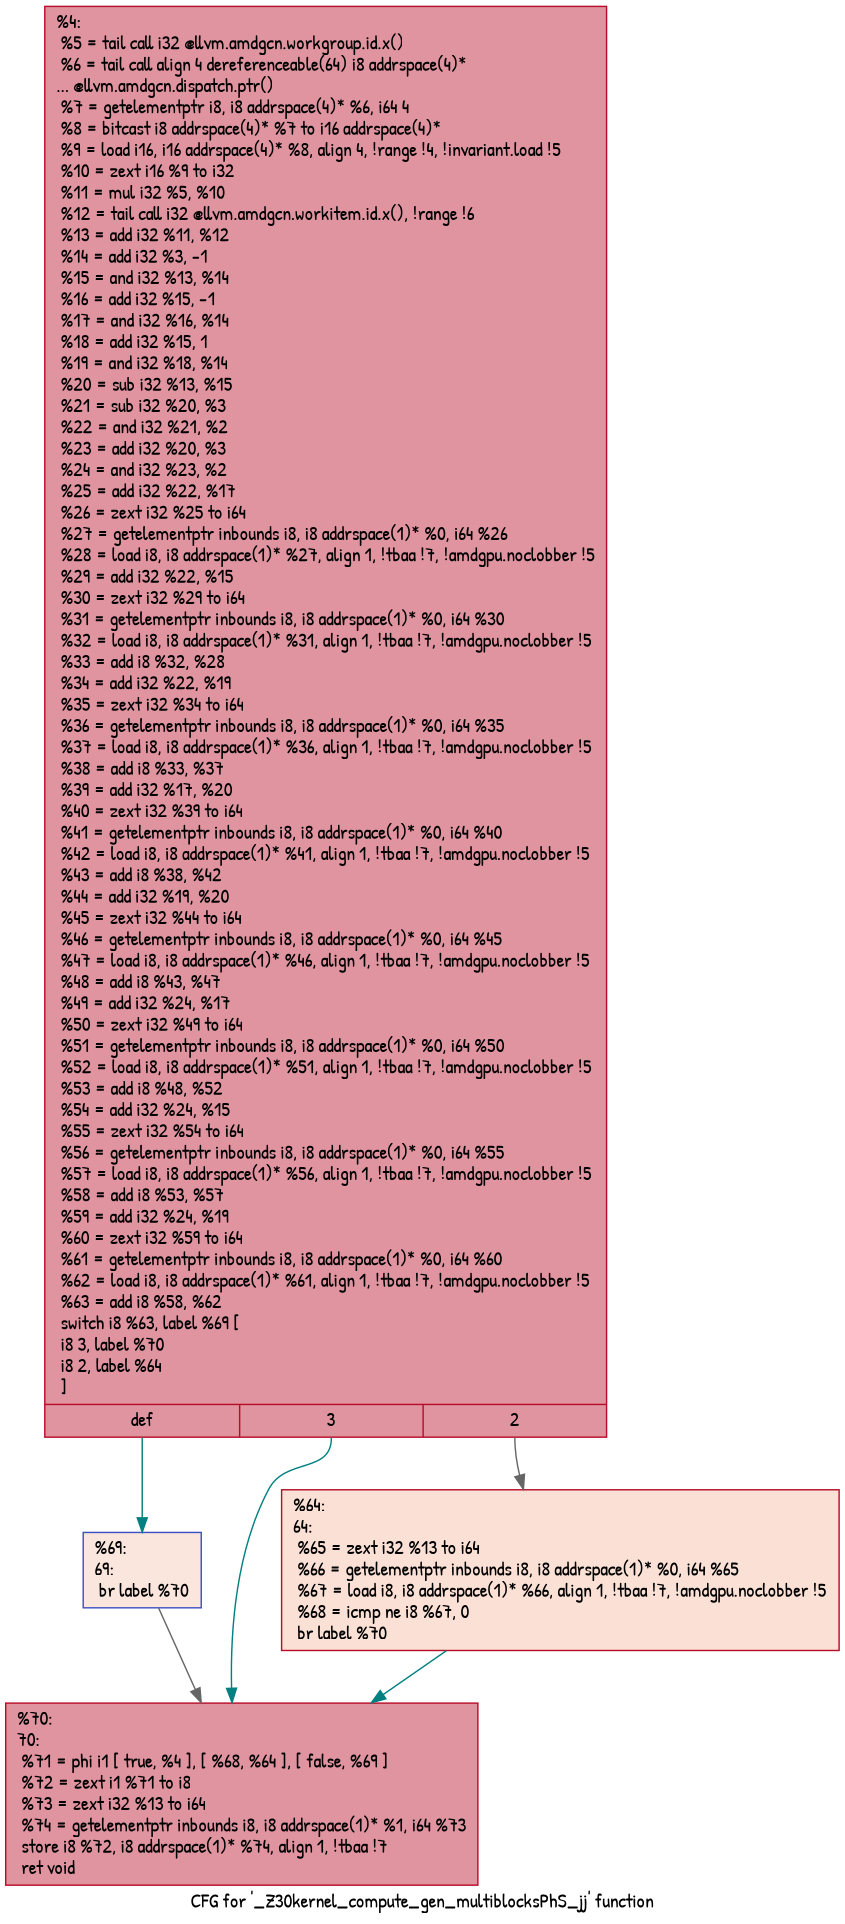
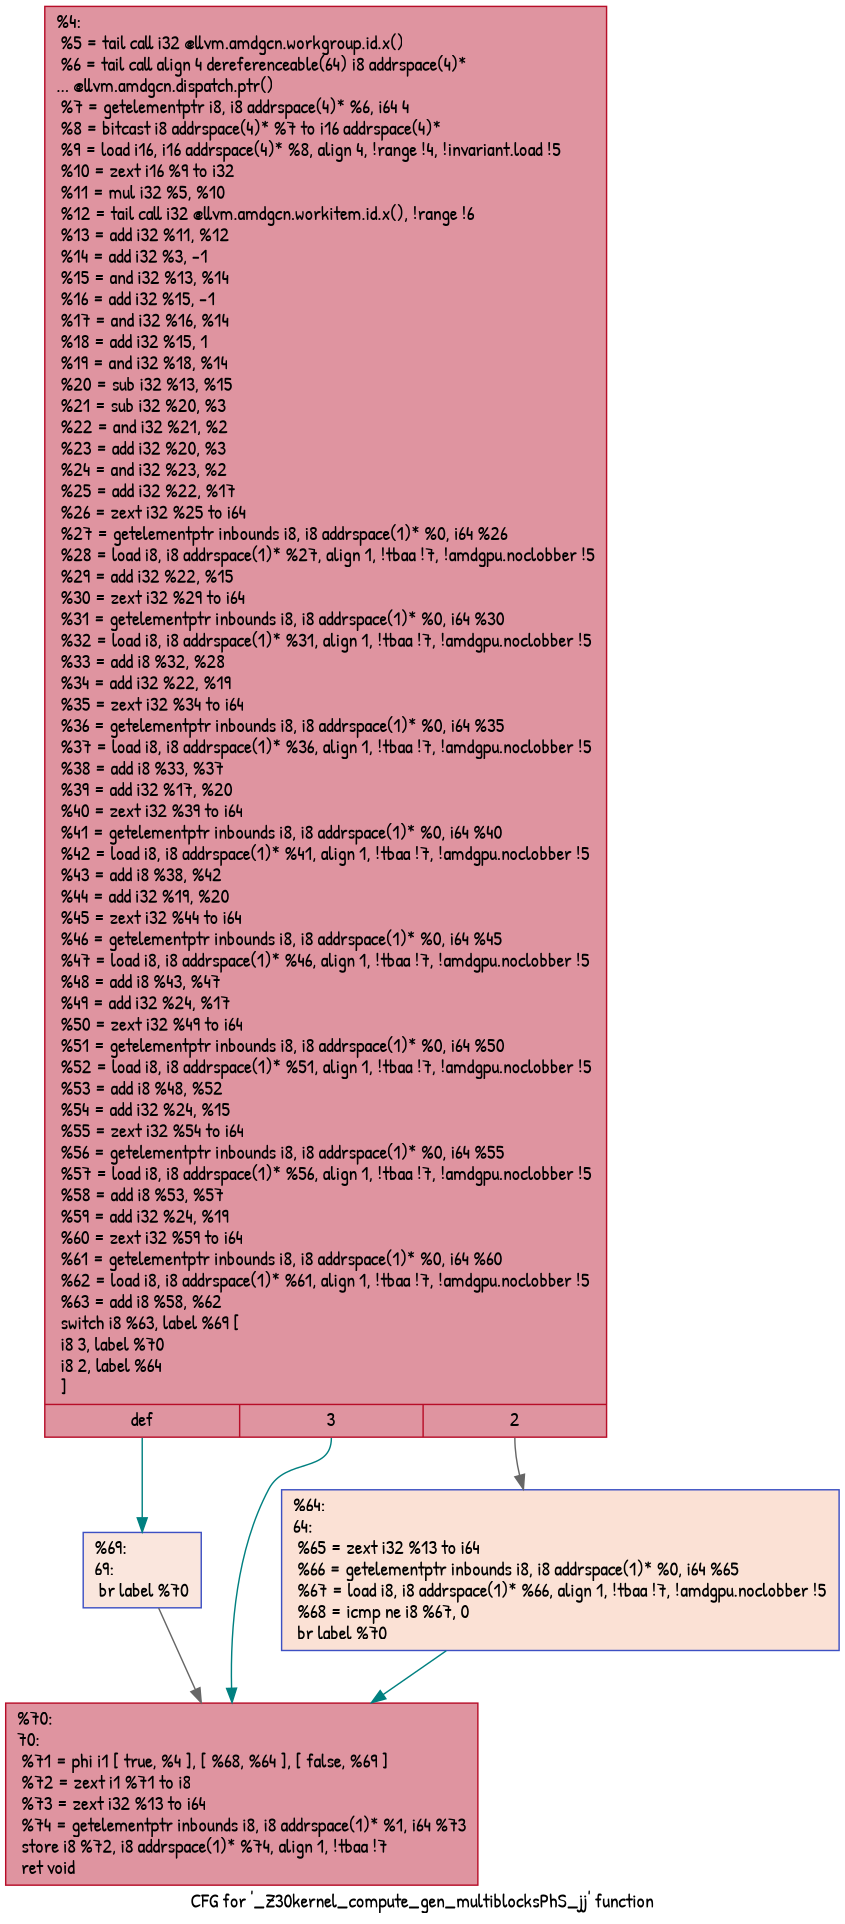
node "%64:": color #b70d28ff -> #3d50c3ff
